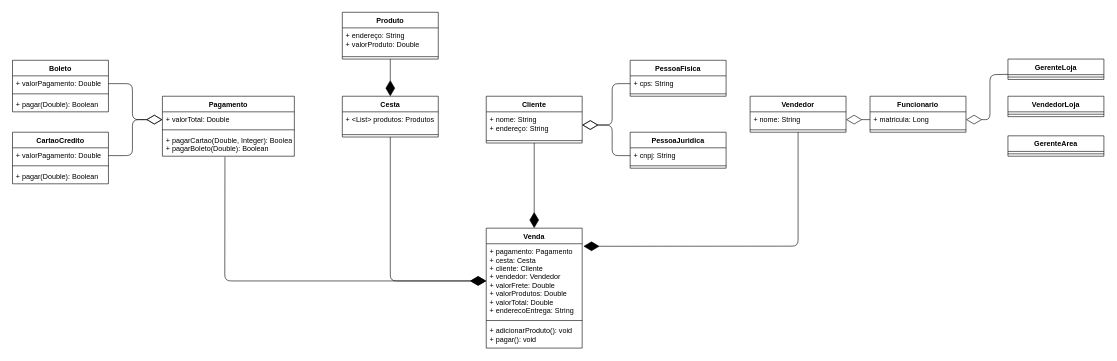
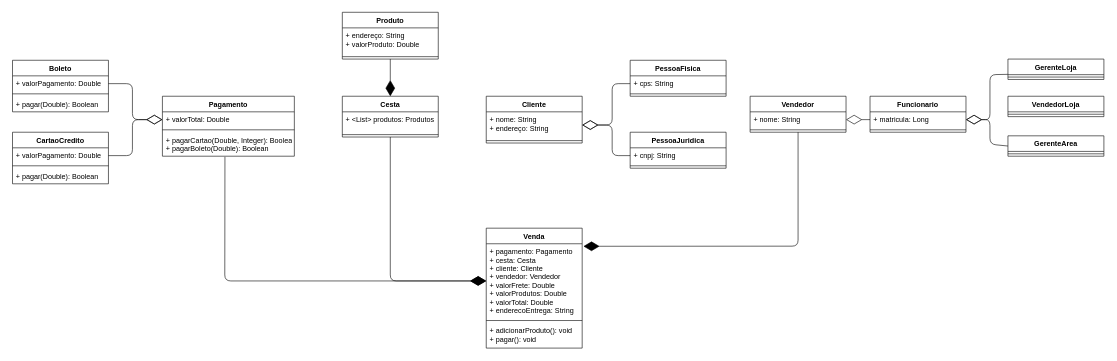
edge "GerenteArea" -> "+ matricula: Long": added
edge "Cliente" -> "Venda": removed
